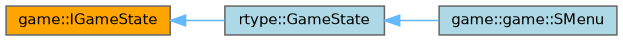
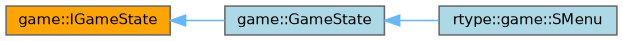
node "rtype::GameState": label "rtype::GameState" -> "game::GameState"
node "game::game::SMenu": label "game::game::SMenu" -> "rtype::game::SMenu"
